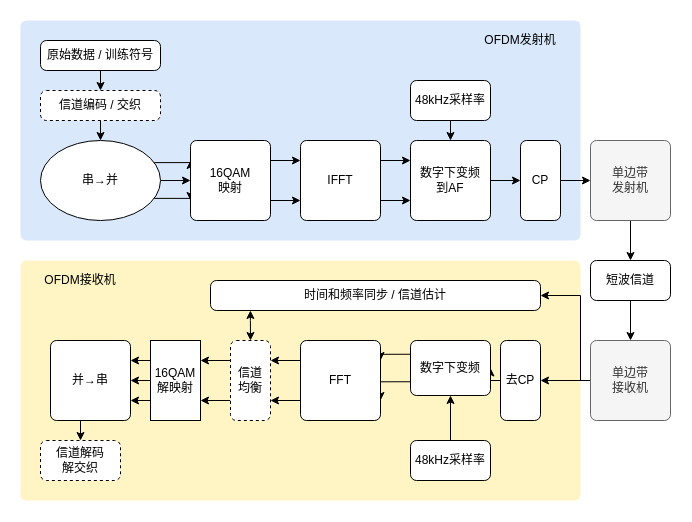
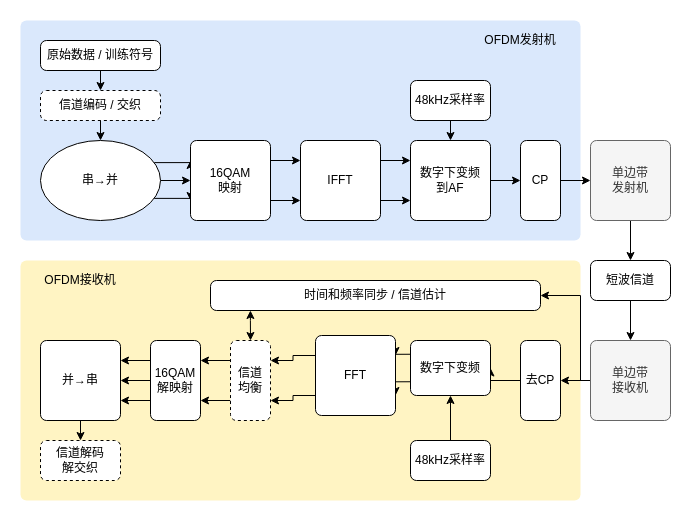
node "并→串": moved (91, 381) -> (81, 381)
node "16QAM 解映射": shape rectangle -> rounded rectangle
node "FFT": moved (341, 381) -> (356, 376)
node "去CP": moved (521, 381) -> (541, 381)
